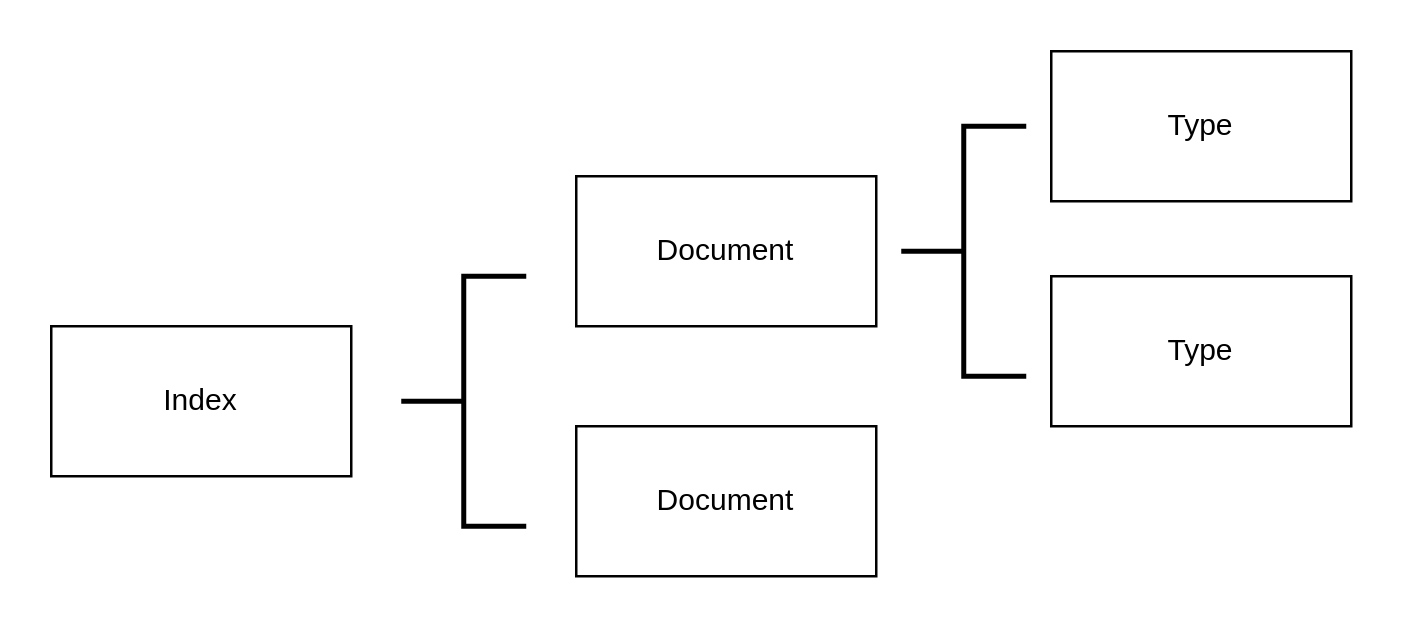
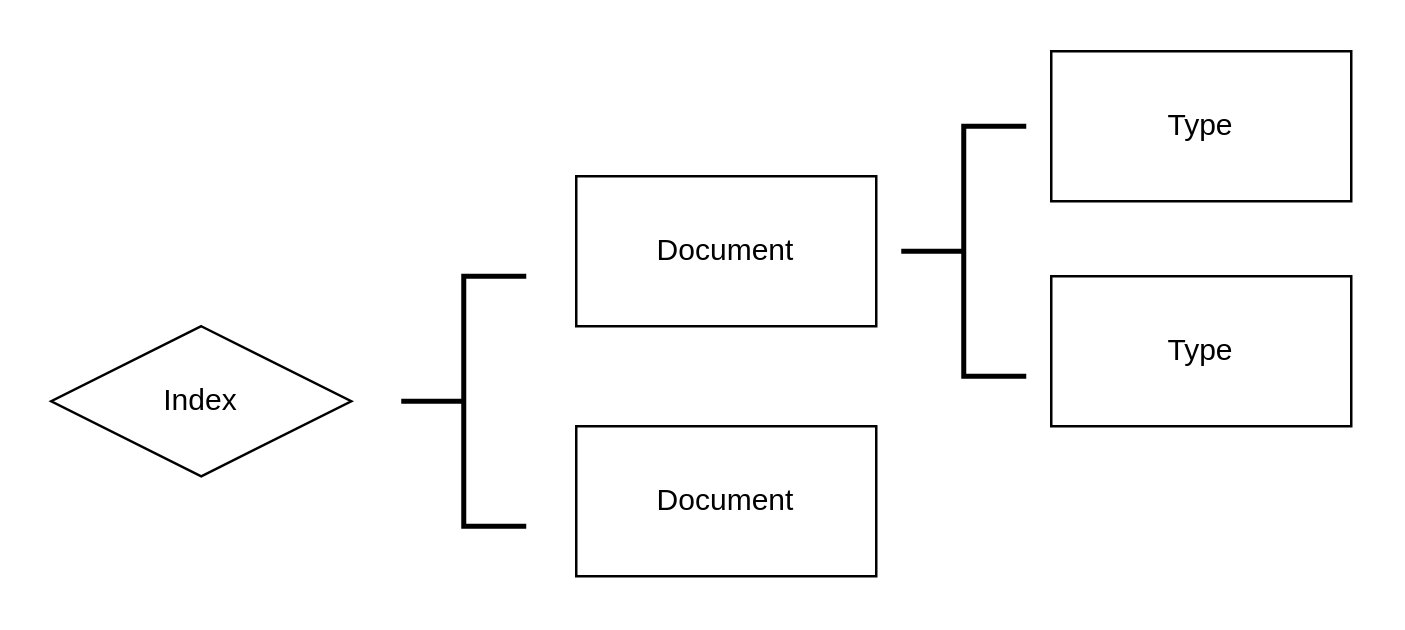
node "Index": shape rectangle -> diamond
